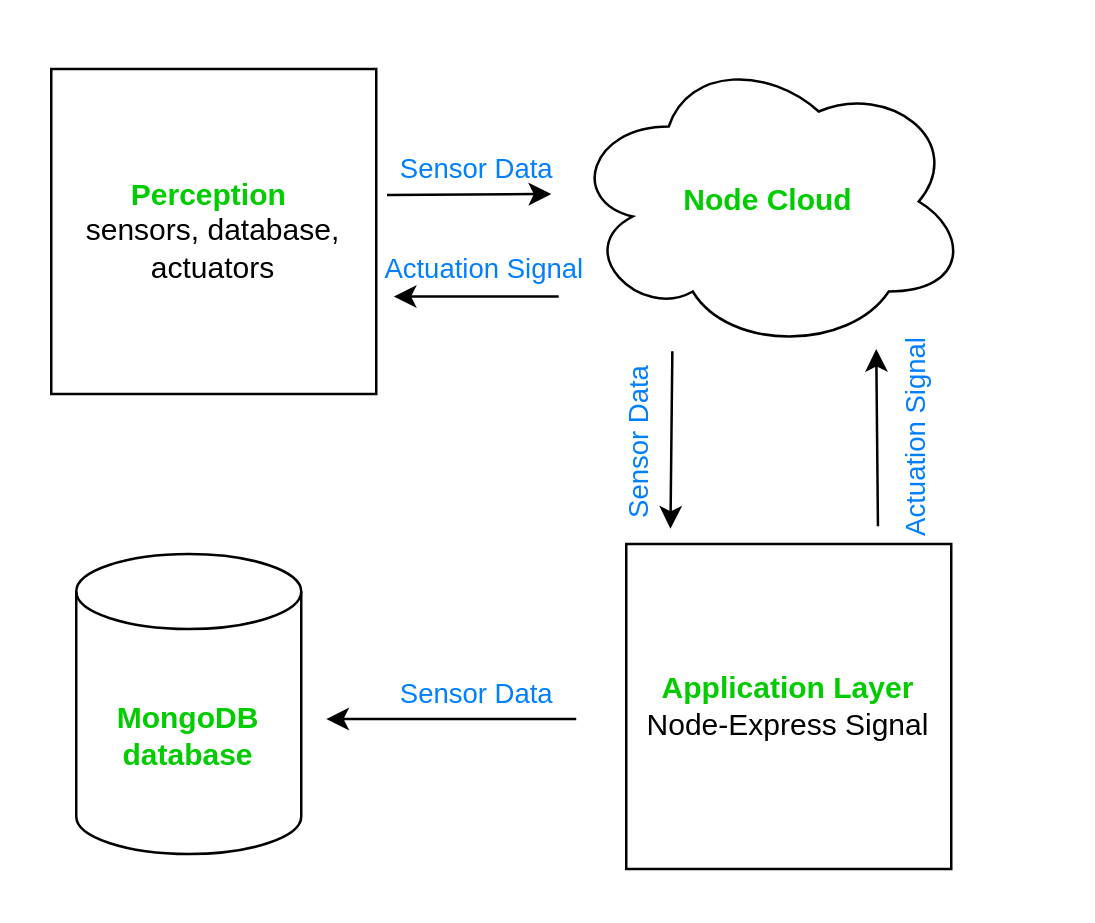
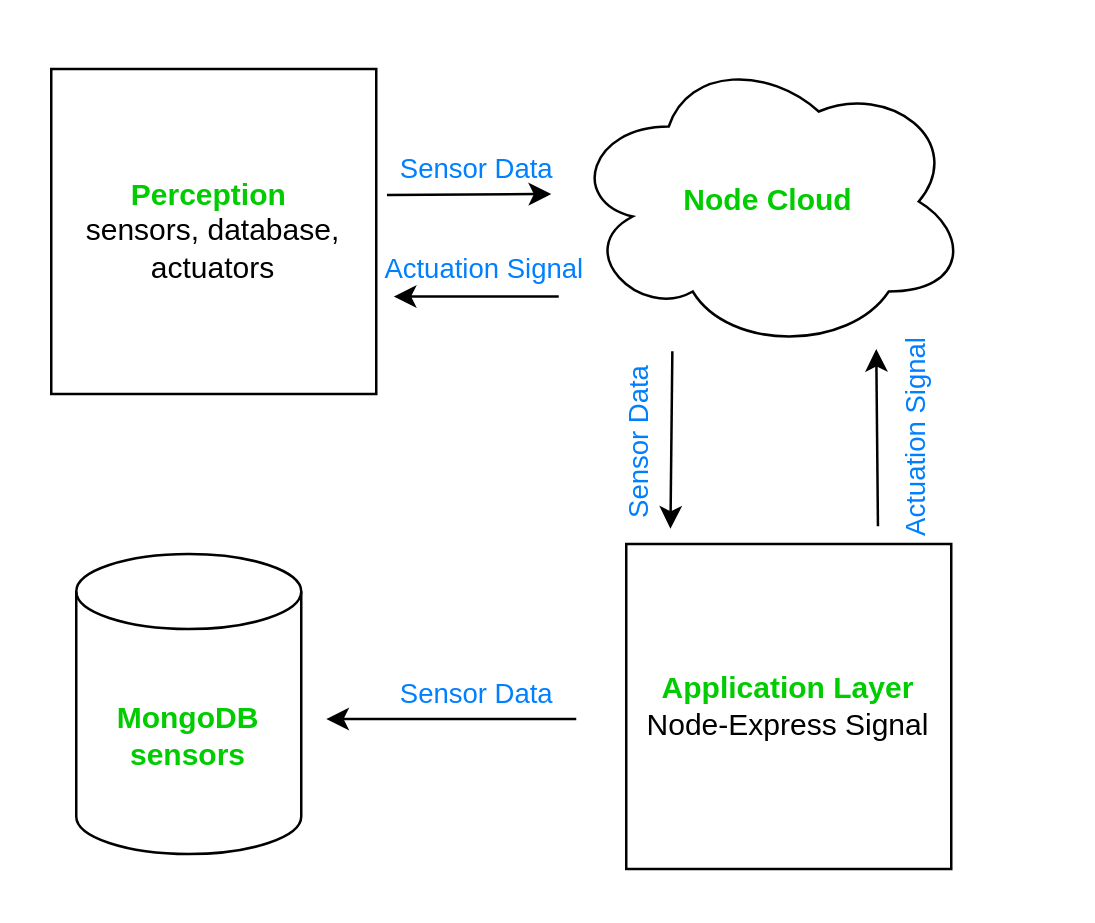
node "MongoDB database": label "MongoDB database" -> "MongoDB sensors"
